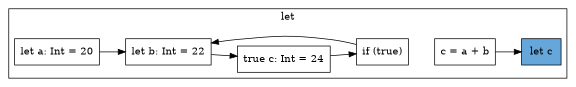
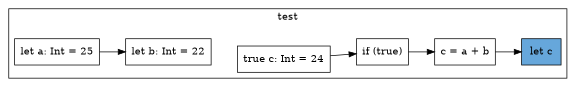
cluster "let": label "let" -> "test"
edge "if (true)" -> "let b: Int = 22": now "if (true)" -> "c = a + b"
node "let a: Int = 20": label "let a: Int = 20" -> "let a: Int = 25"
edge "let b: Int = 22" -> "true c: Int = 24": removed
